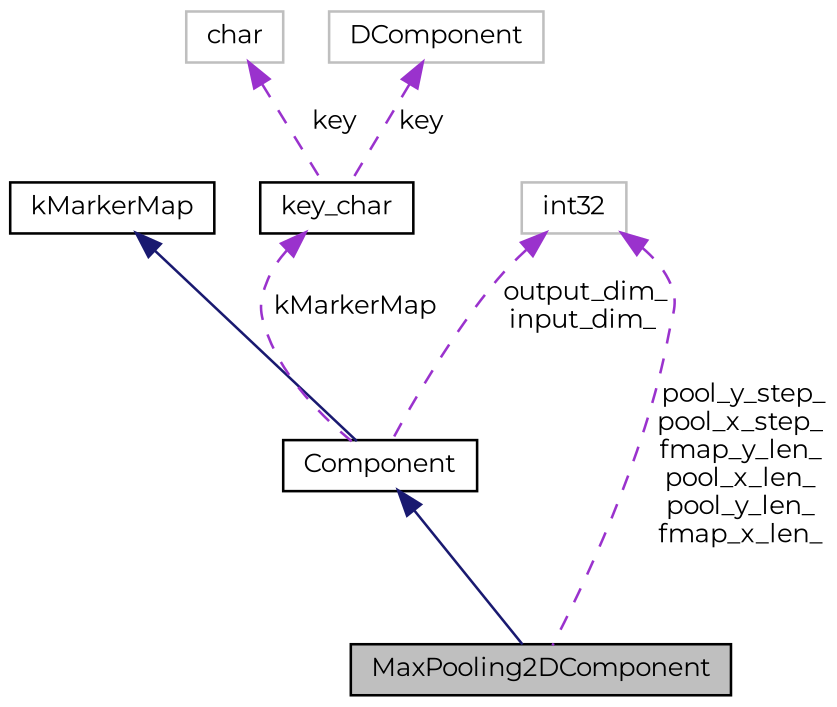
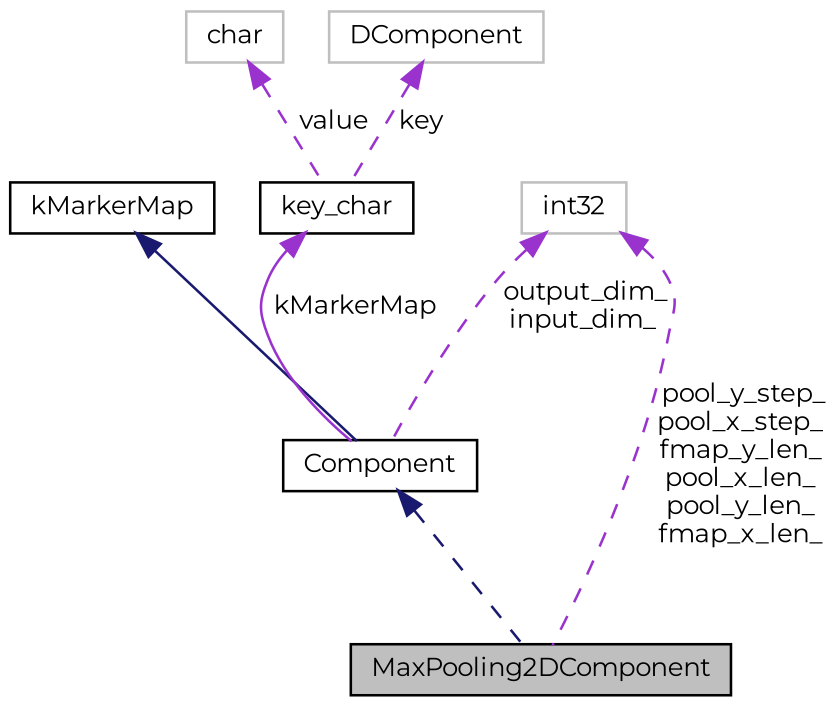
edge "key_char" -> "char": label " key" -> " value"
edge "Component" -> "key_char": style dashed -> solid
edge "MaxPooling2DComponent" -> "Component": style solid -> dashed
